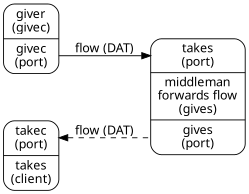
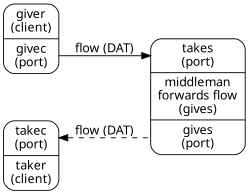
node "giver": text "(givec)" -> "(client)"
node "takec": text "takes" -> "taker"
